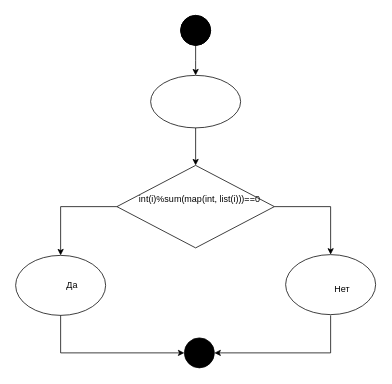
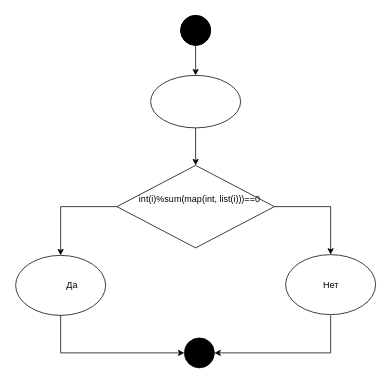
node "Нет": moved (342, 289) -> (330, 285)
